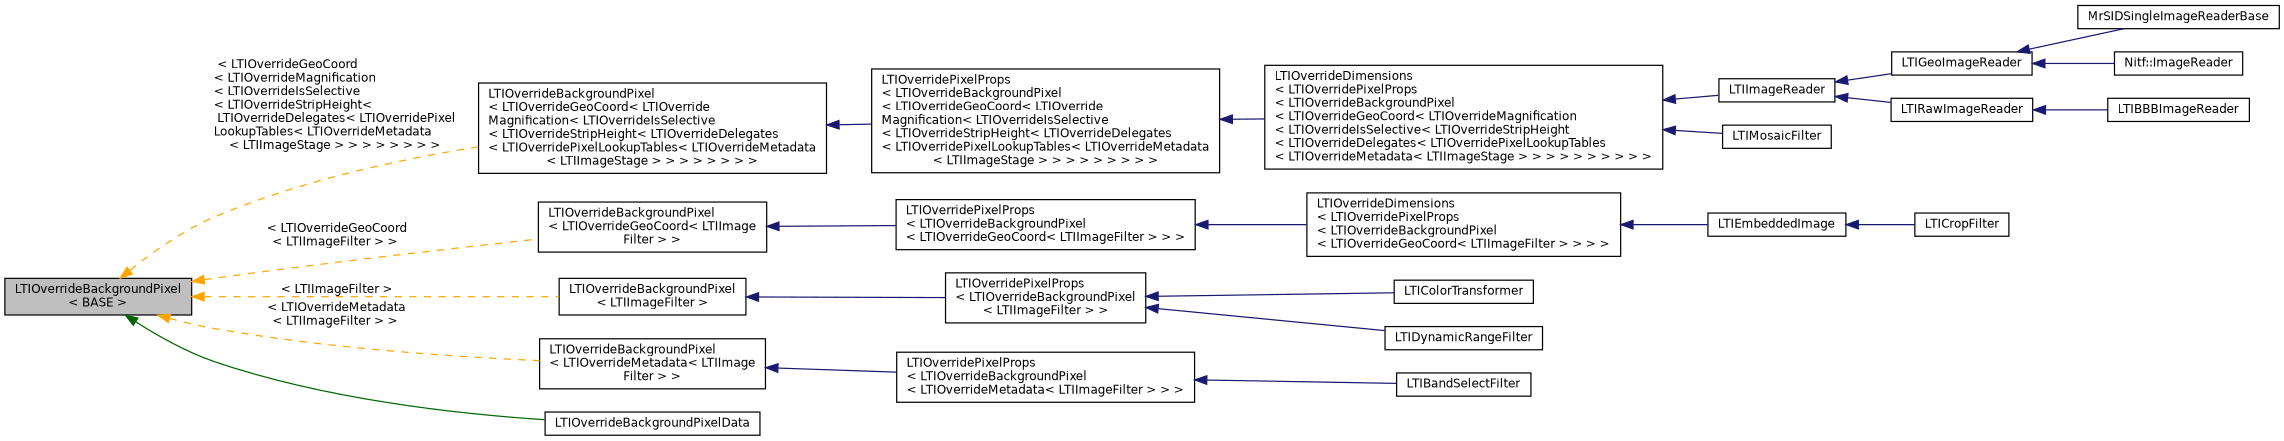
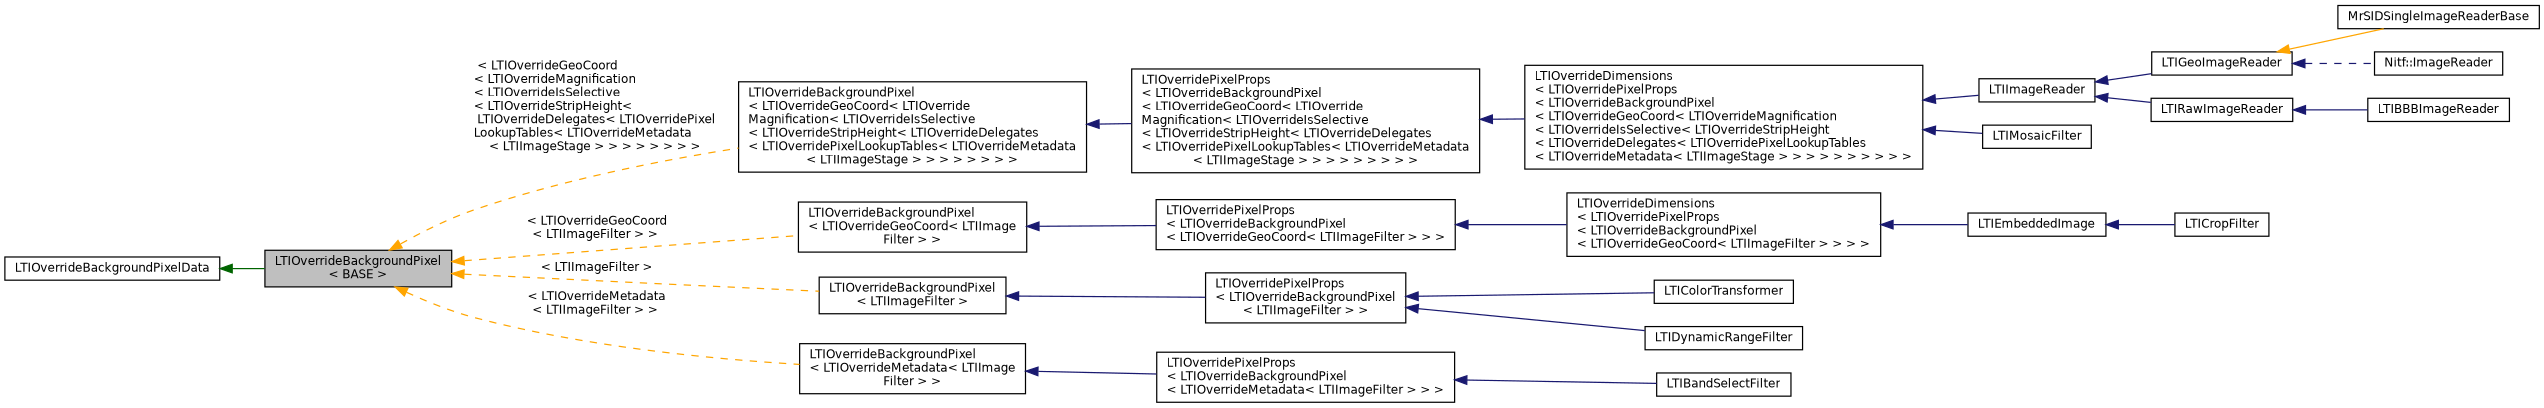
edge "MrSIDSingleImageReaderBase" -> "LTIGeoImageReader": color midnightblue -> orange
edge "Nitf::ImageReader" -> "LTIGeoImageReader": style solid -> dashed
edge "LTIOverrideBackgroundPixelData" -> "LTIOverrideBackgroundPixel < BASE >": reversed
